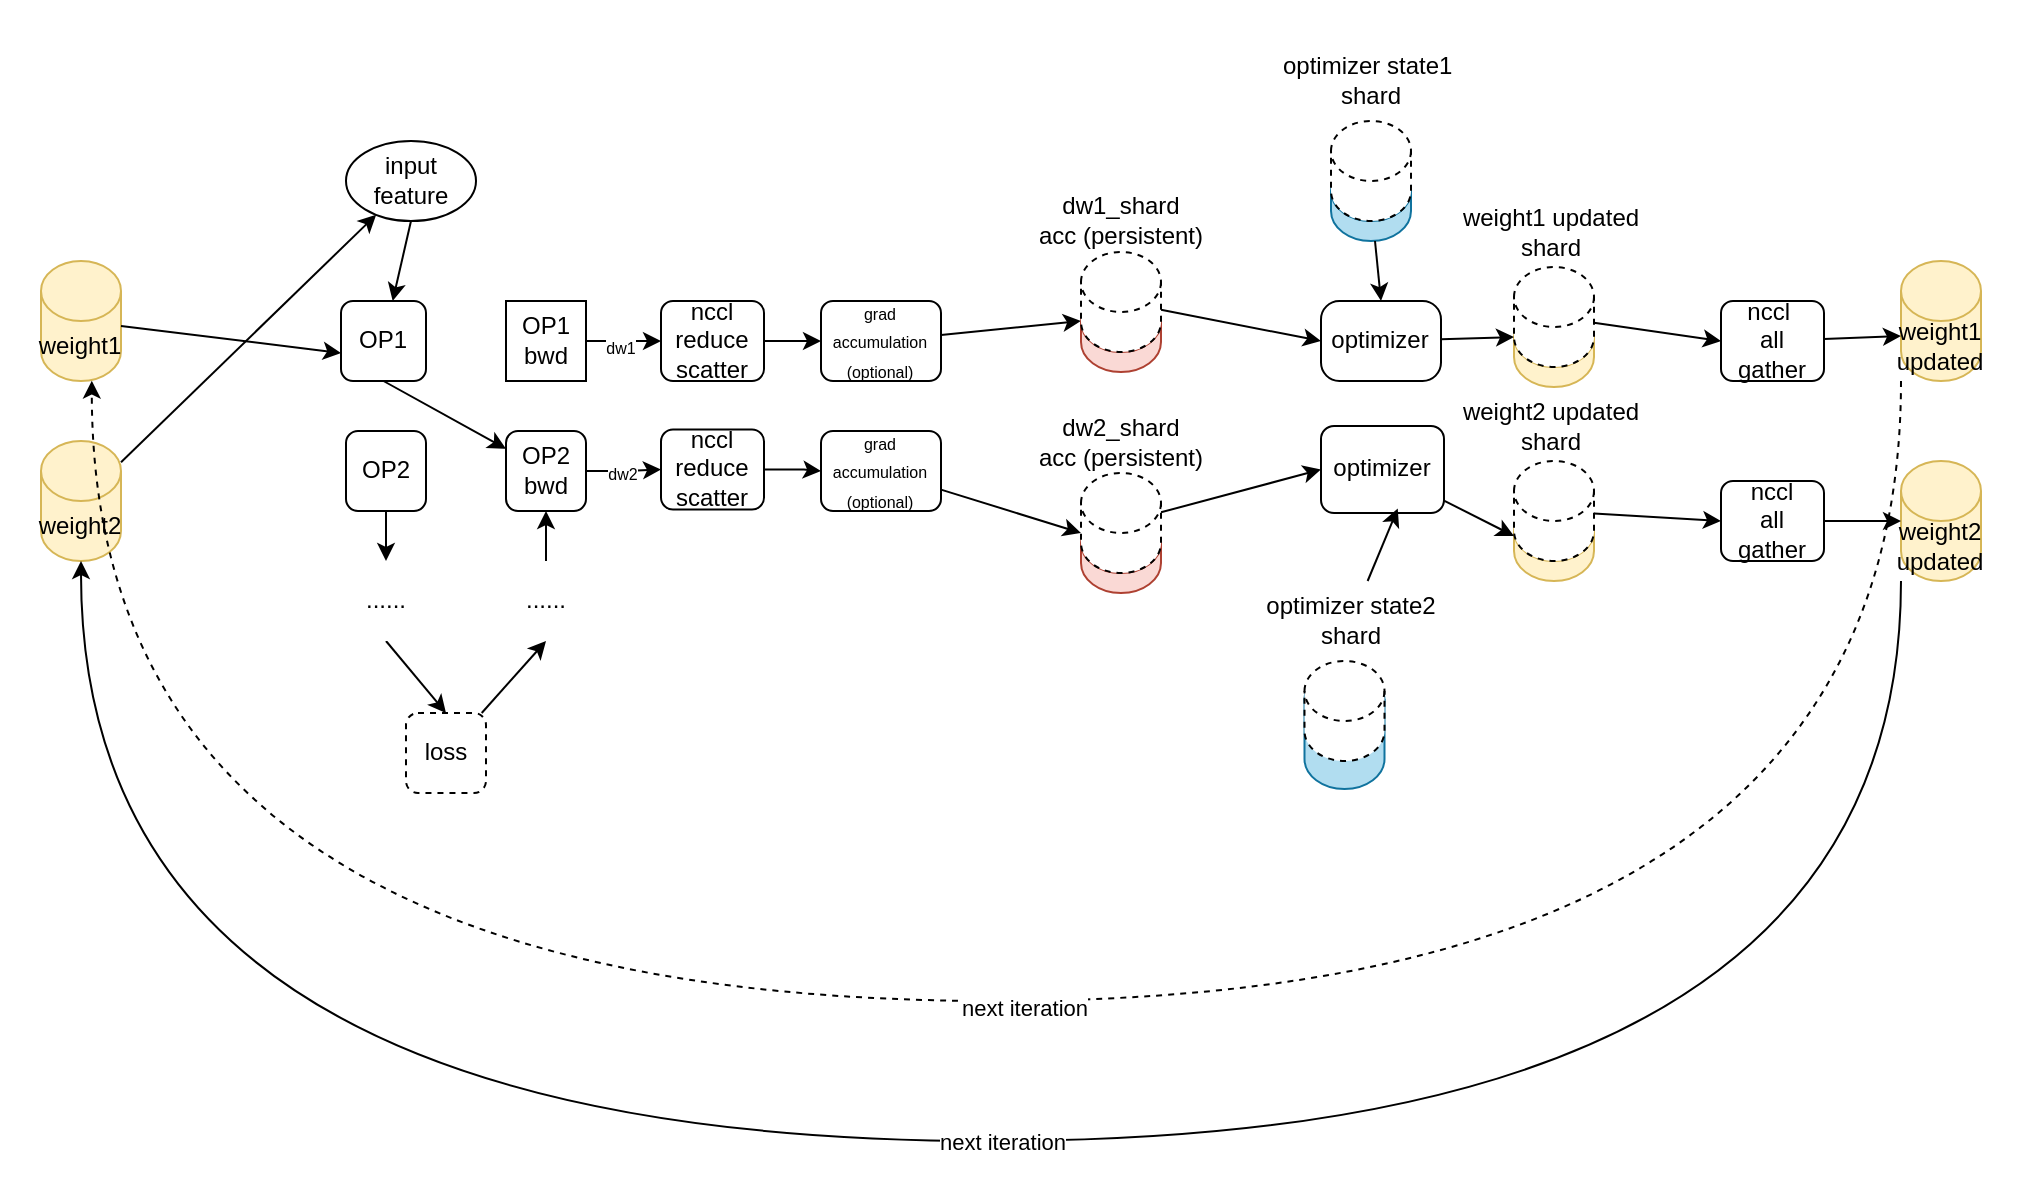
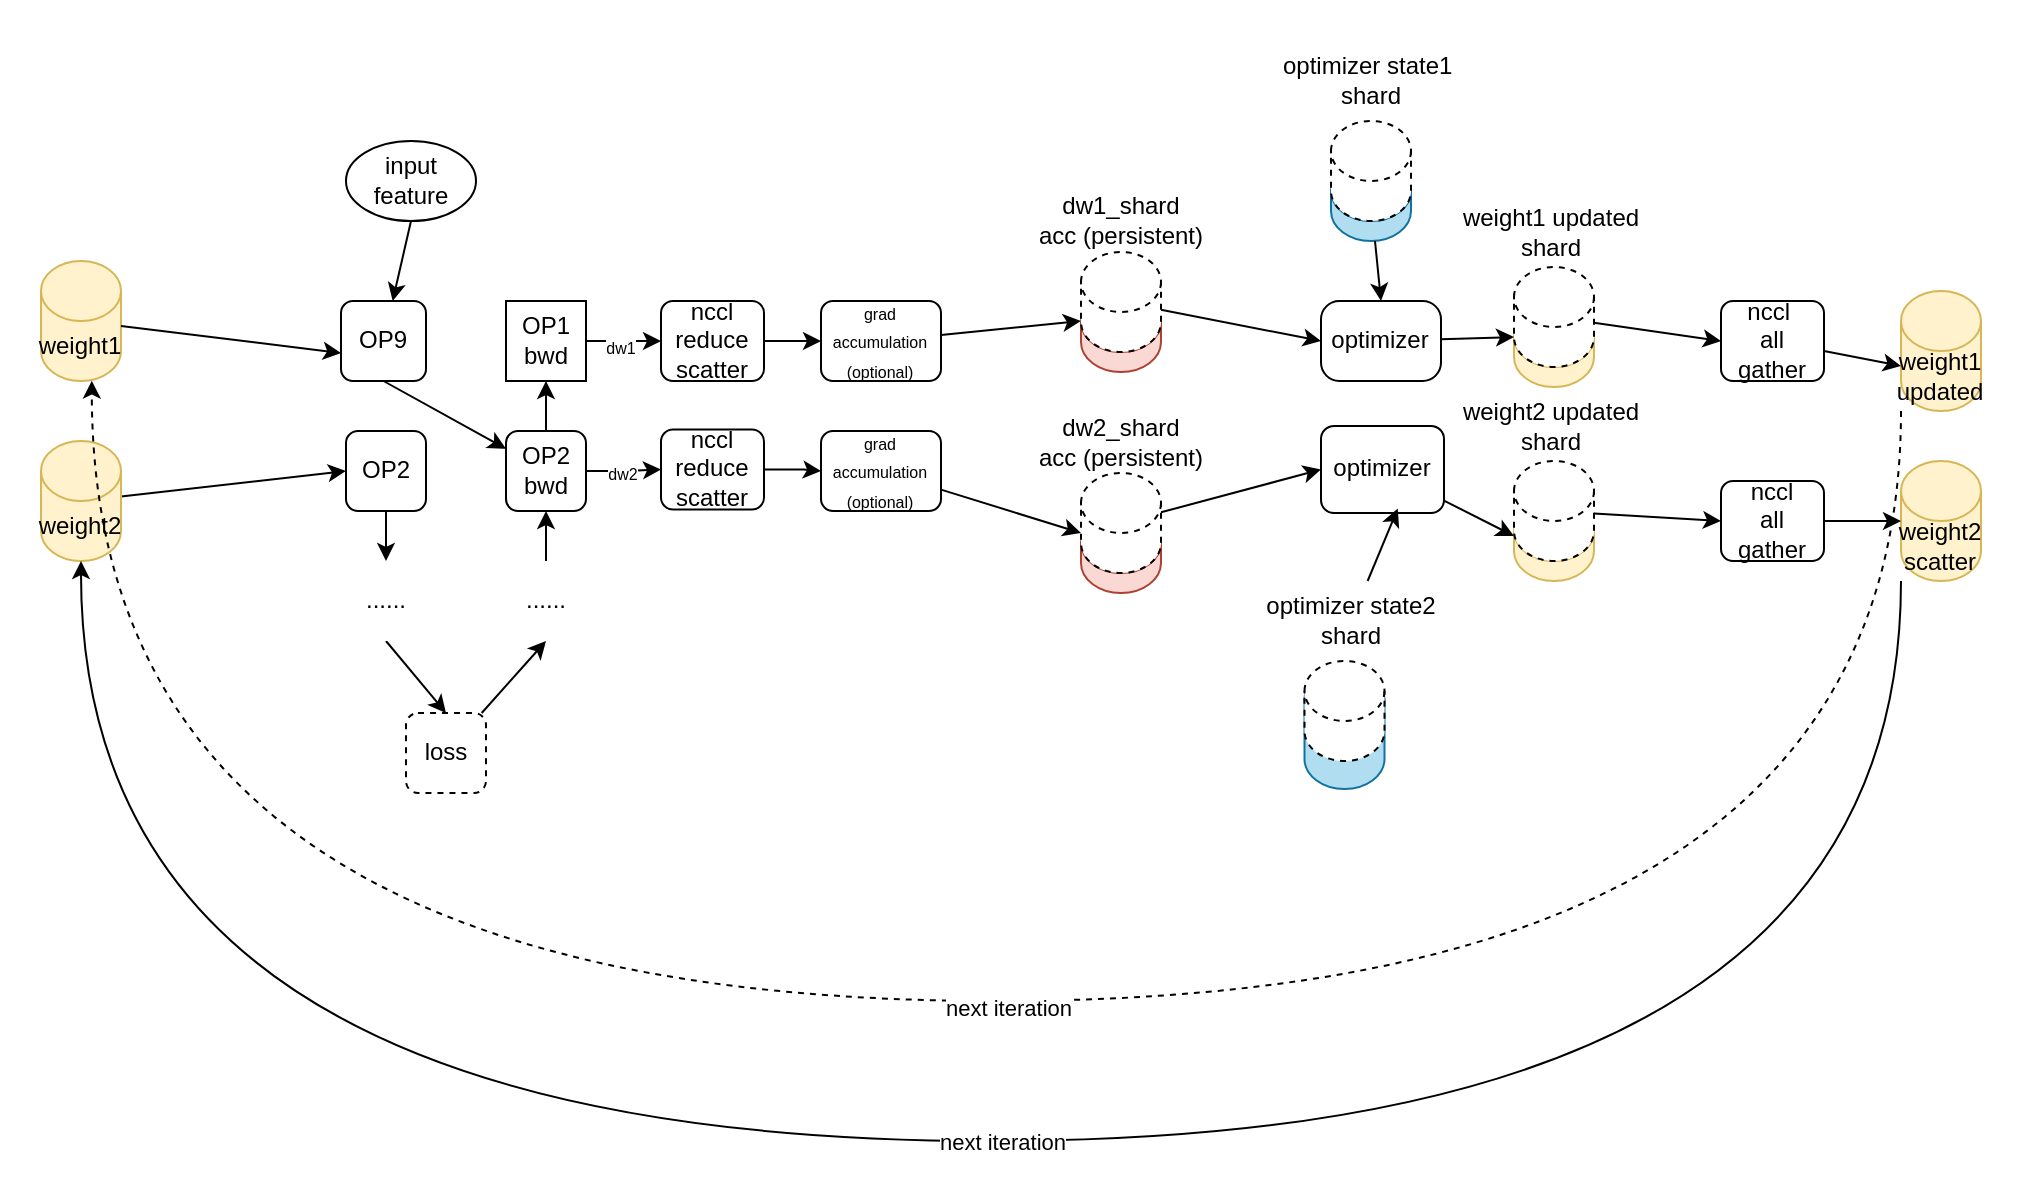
node "weight1 updated": moved (1941, 321) -> (1941, 351)
node "OP1": label "OP1" -> "OP9"
edge "weight2" -> "input feature": now "weight2" -> "OP2"
edge "OP2 bwd" -> "OP1 bwd": added
node "weight2 updated": label "weight2 updated" -> "weight2 scatter"
